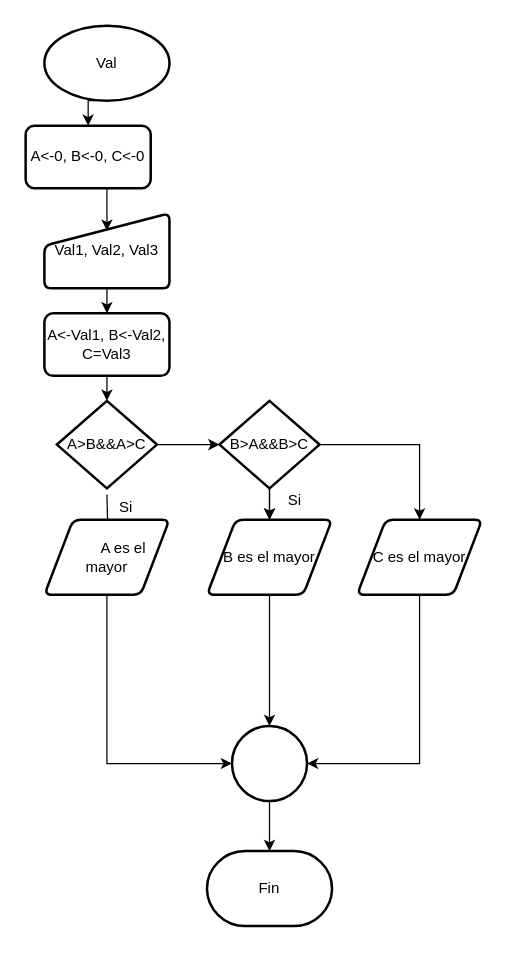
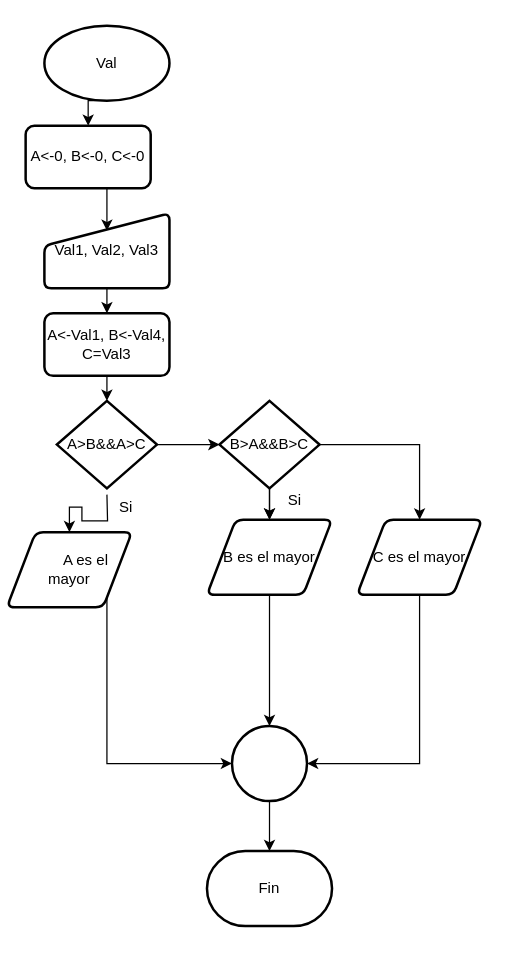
node "A<-Val1, B<-Val2, C=Val3": label "A<-Val1, B<-Val2, C=Val3" -> "A<-Val1, B<-Val4, C=Val3"
node "A es el mayor": moved (107, 557) -> (69, 569)
